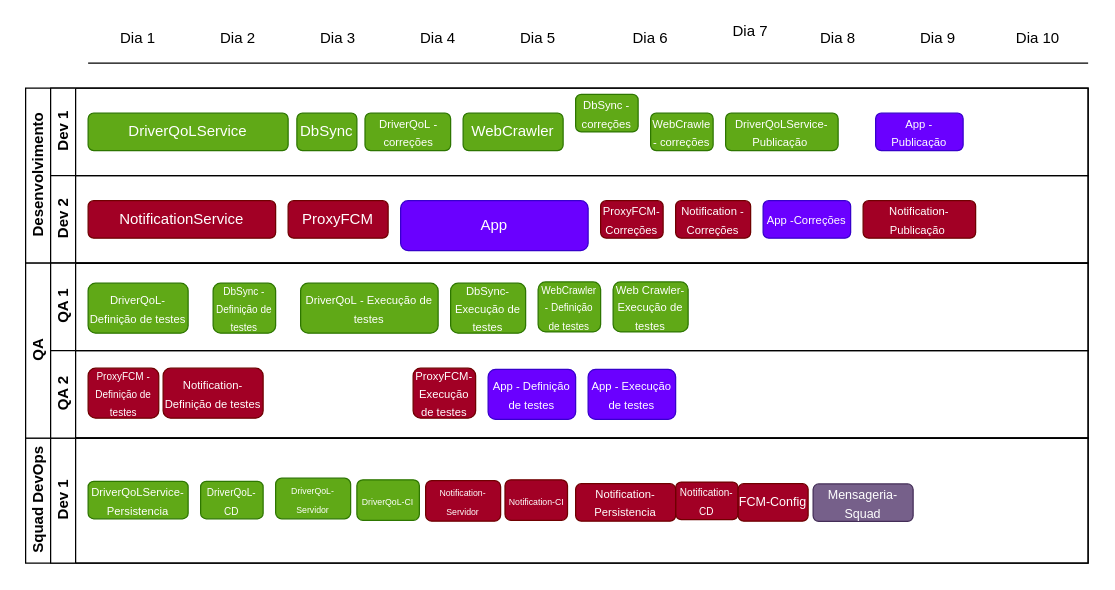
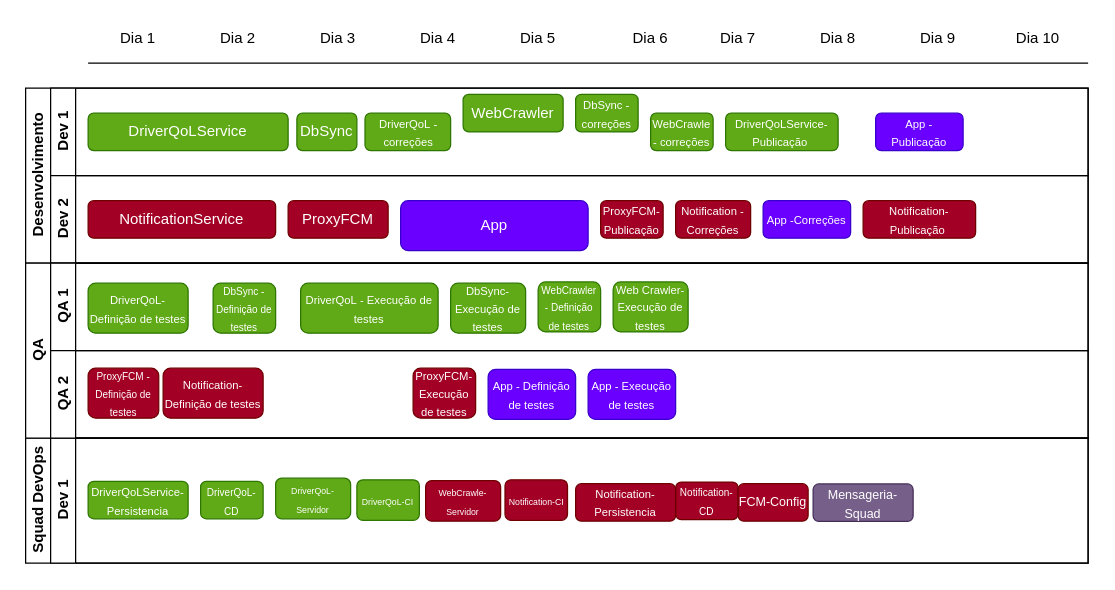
node "Dia 7": moved (751, 32) -> (738, 38)
node "WebCrawler": moved (513, 132) -> (513, 113)
node "ProxyFCM- Correções": label "ProxyFCM- Correções" -> "ProxyFCM- Publicação"
node "Notification-Servidor": label "Notification-Servidor" -> "WebCrawle-Servidor"
